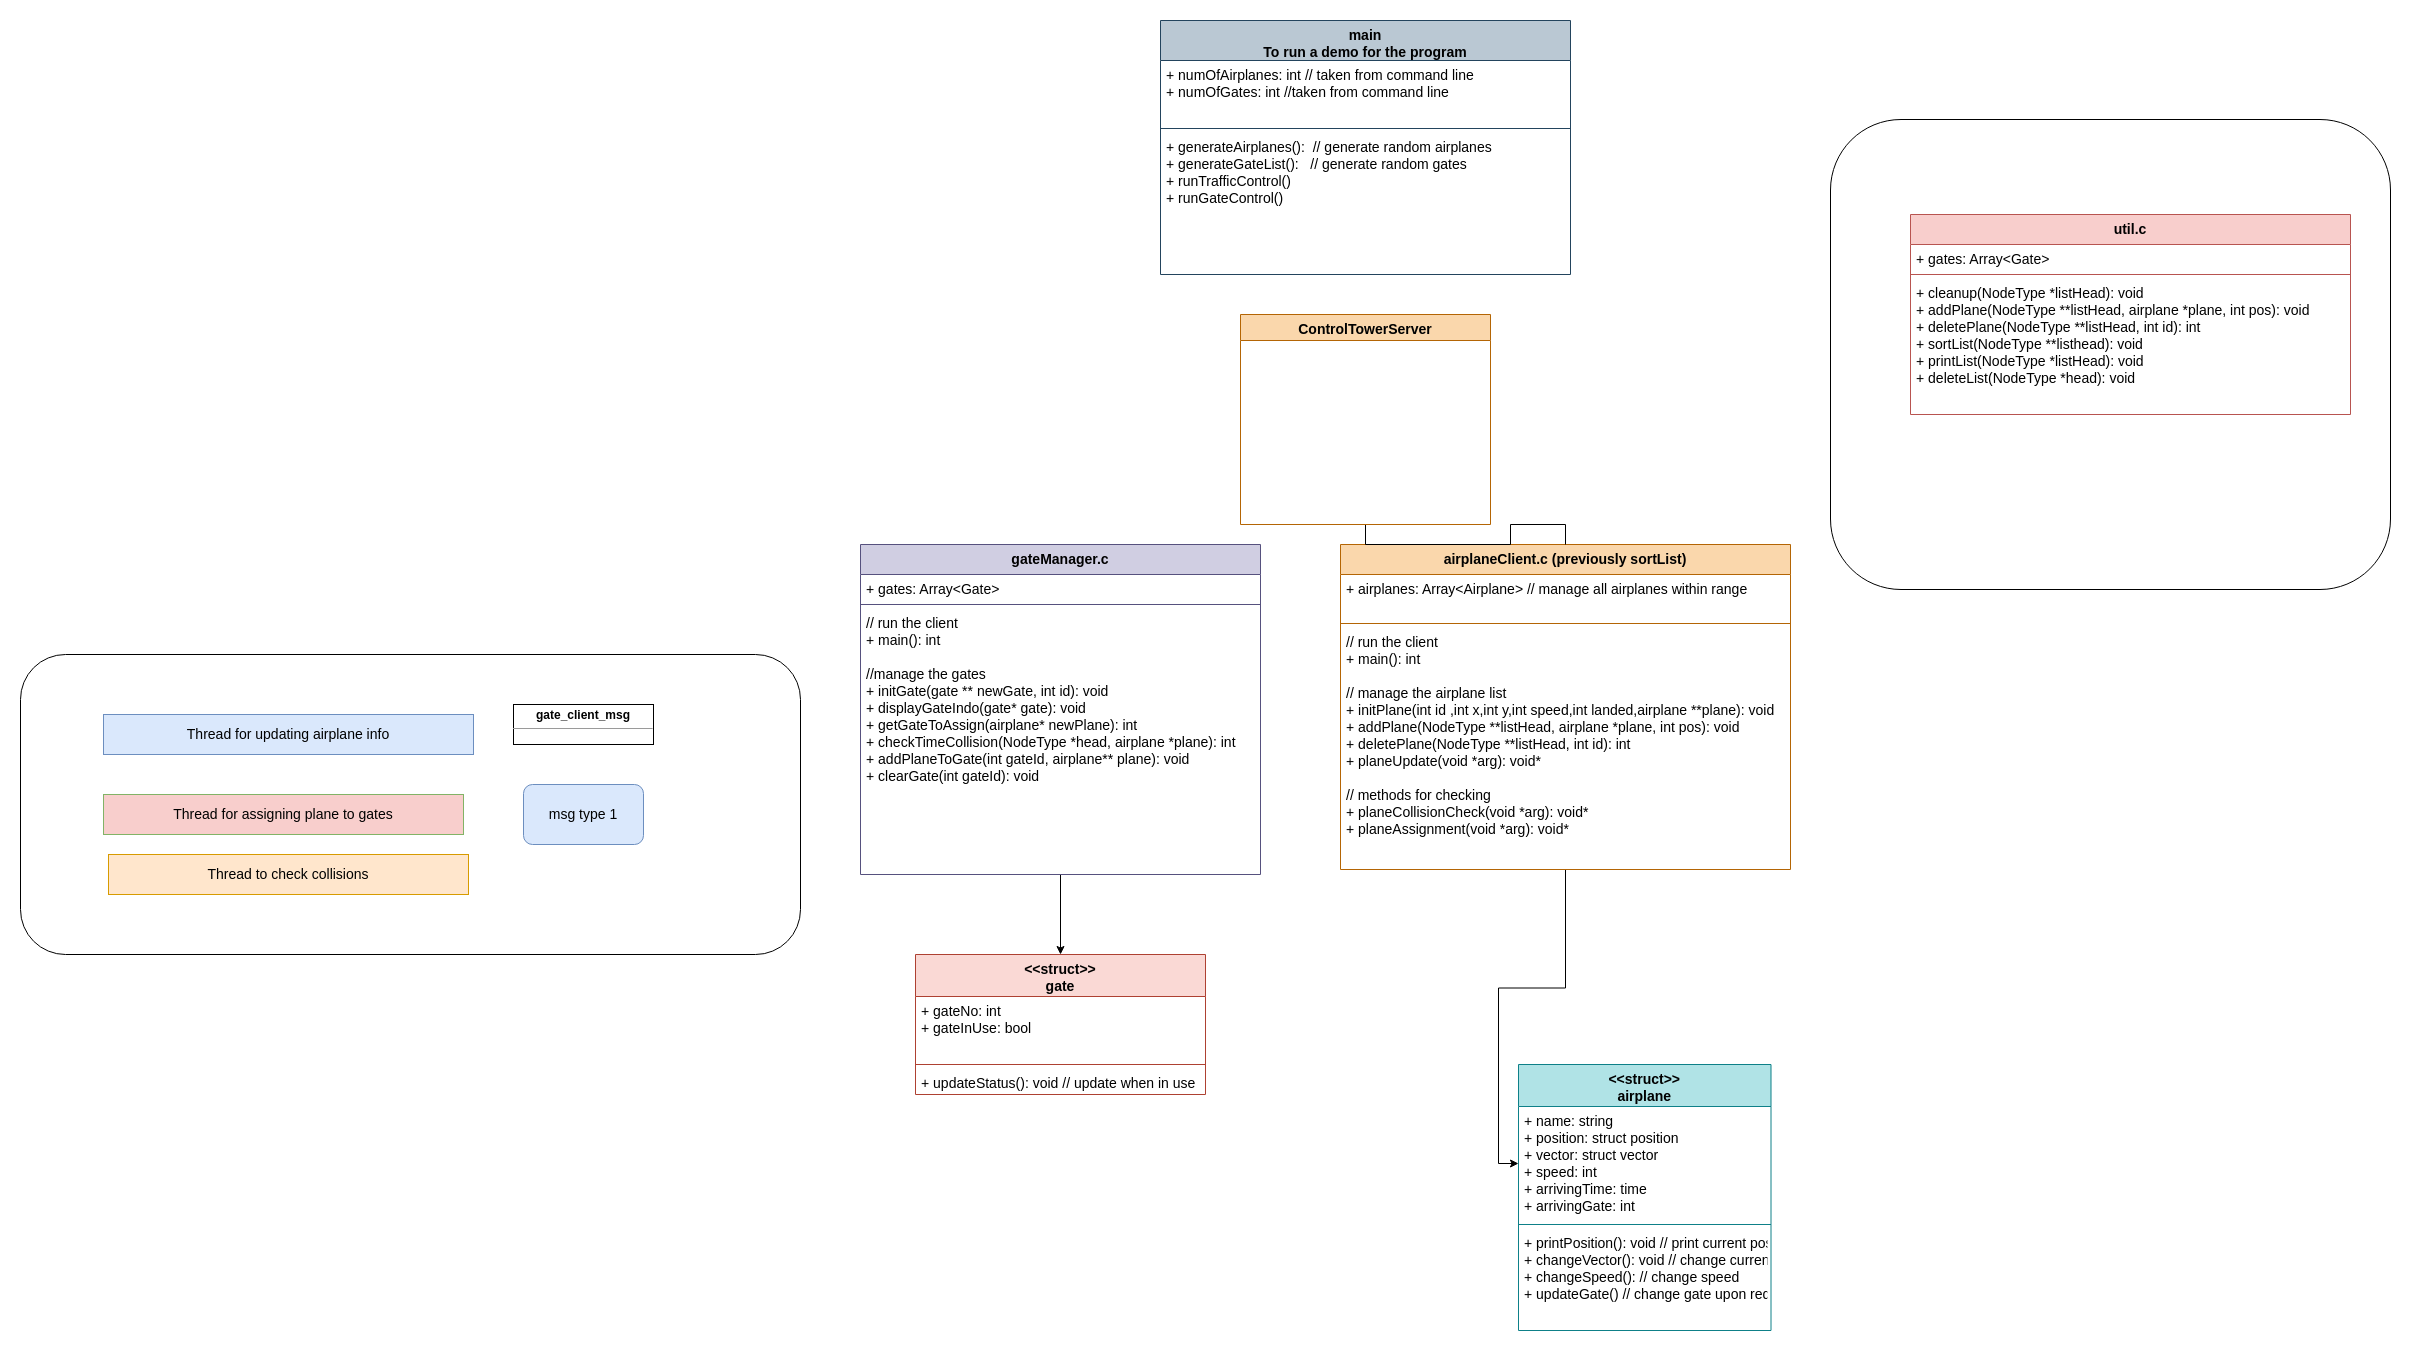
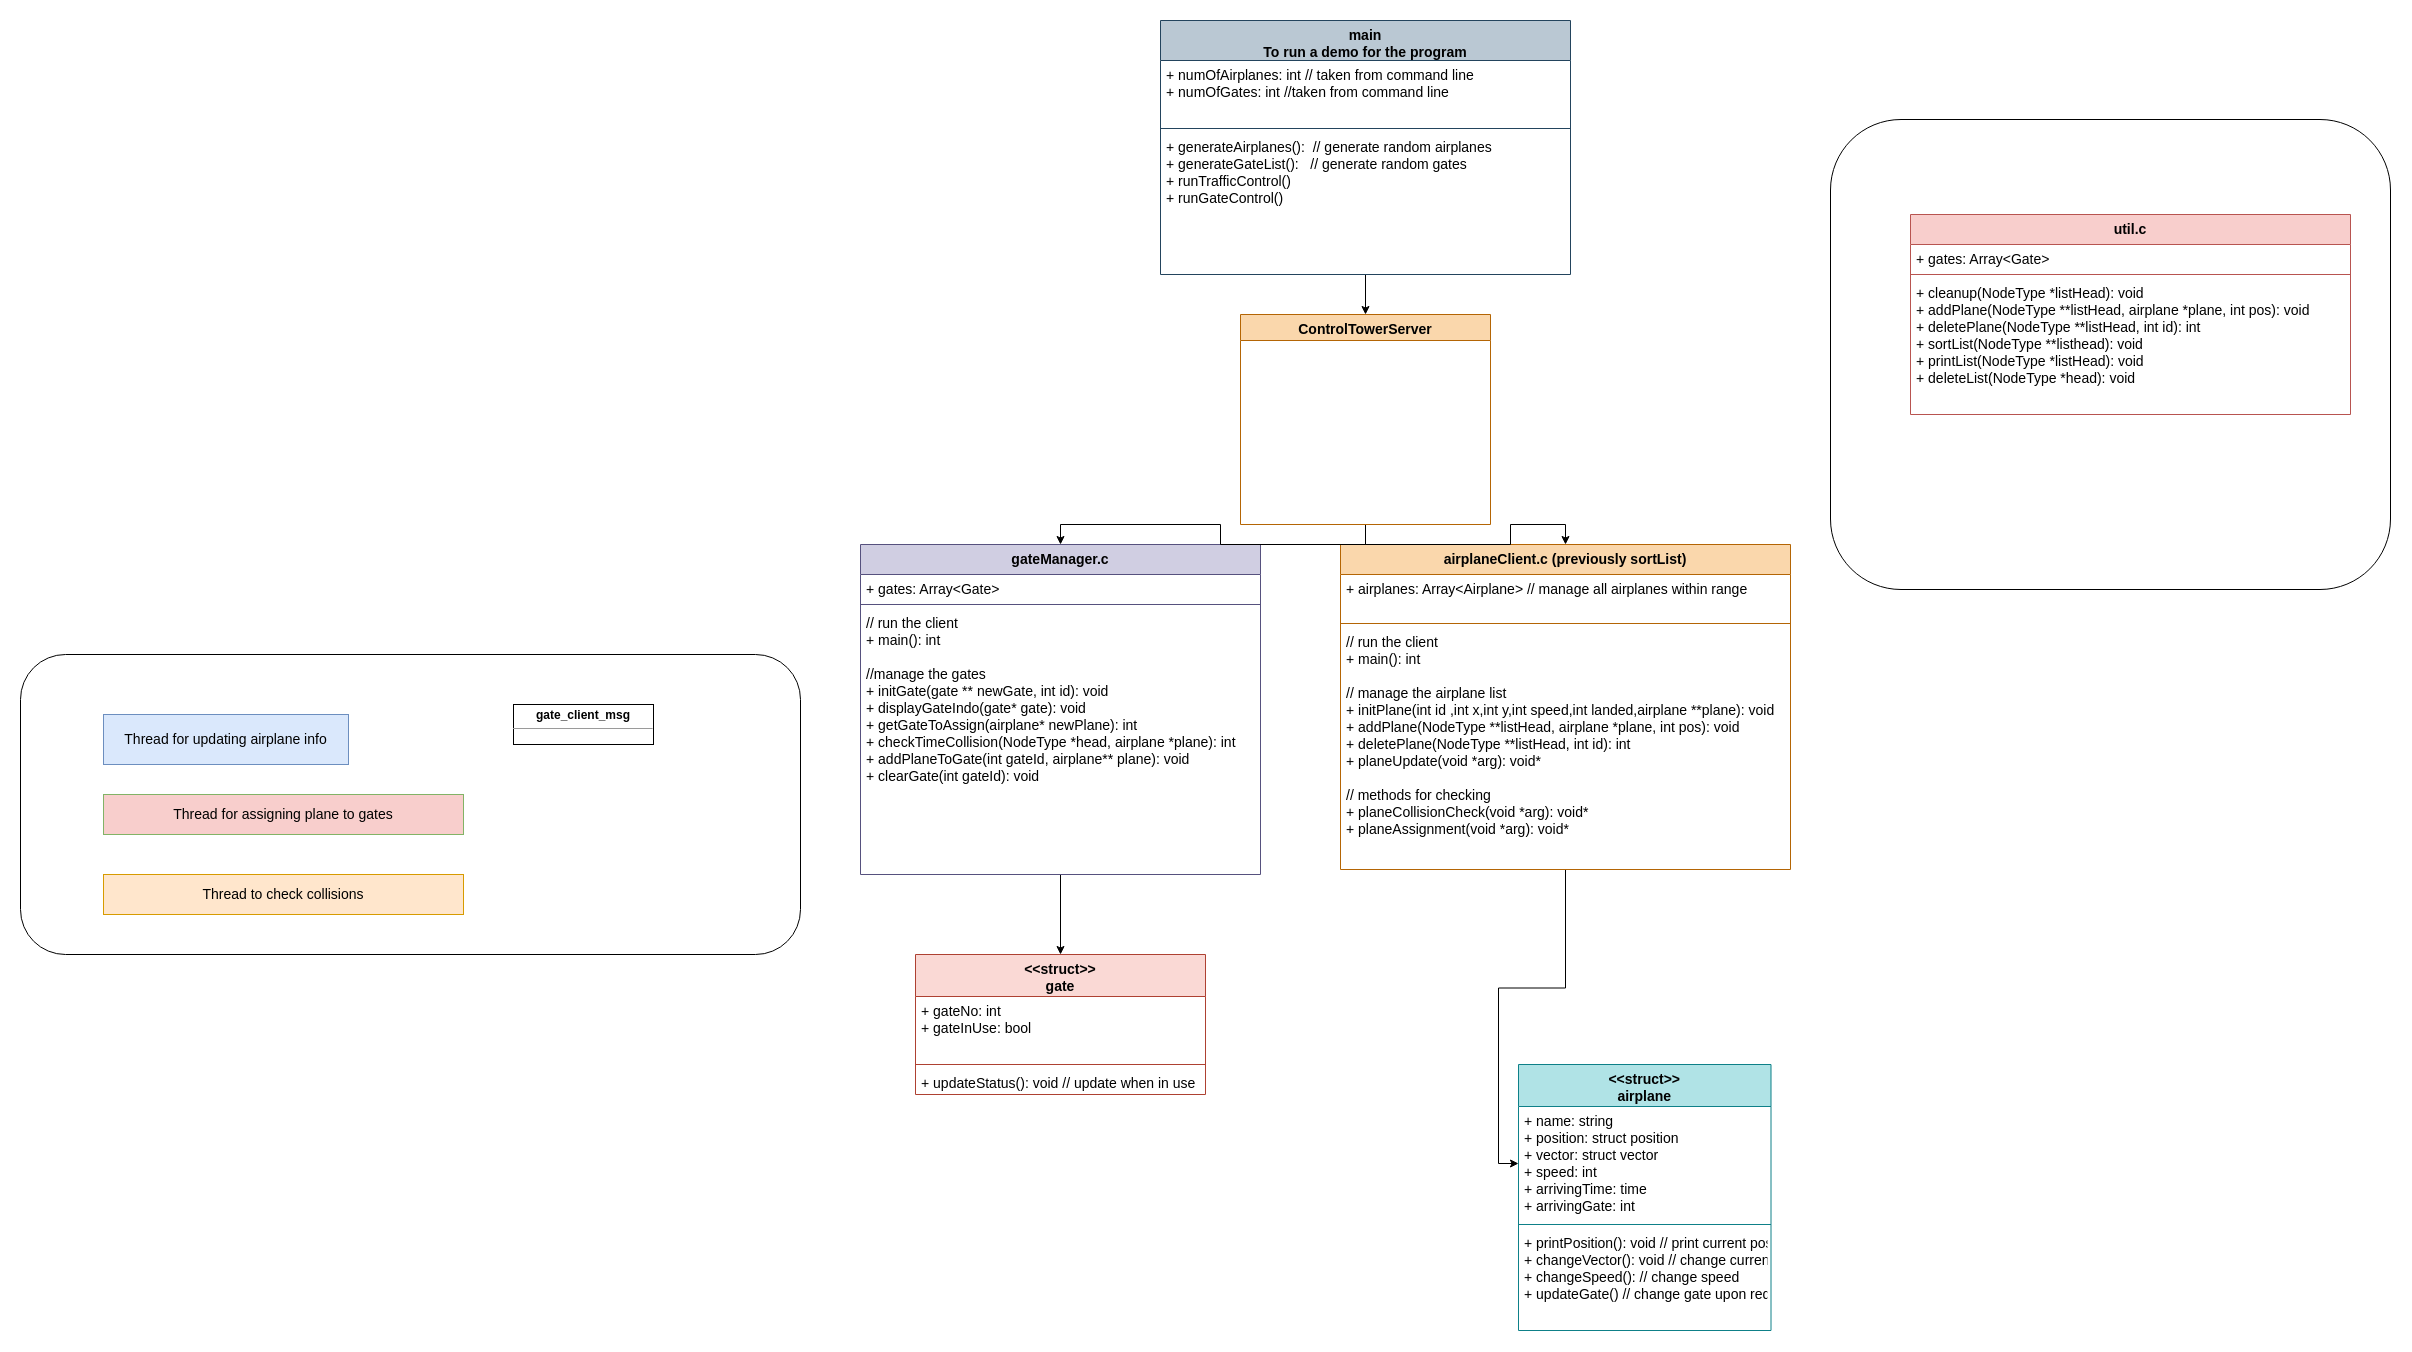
edge "main To run a demo for the program" -> "ControlTowerServer": added
edge "ControlTowerServer" -> "gateManager.c": added
edge "ControlTowerServer" -- "airplaneClient.c (previously sortList)": arrowhead none -> classic
node "Thread for updating airplane info": size 370x40 -> 245x50
node "msg type 1": removed
node "Thread to check collisions": moved (289, 875) -> (284, 895)
